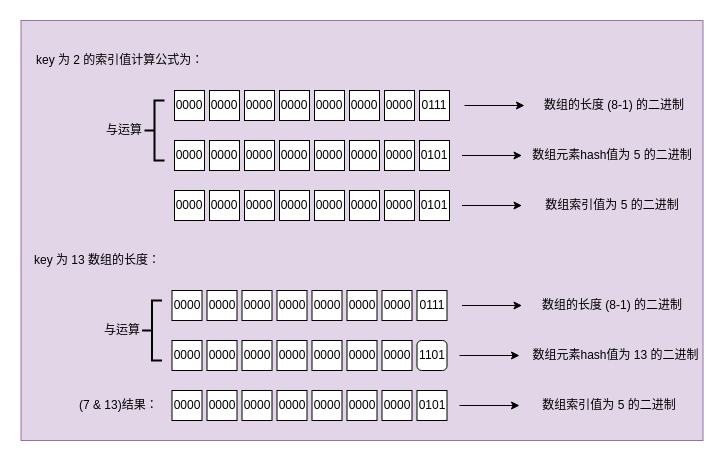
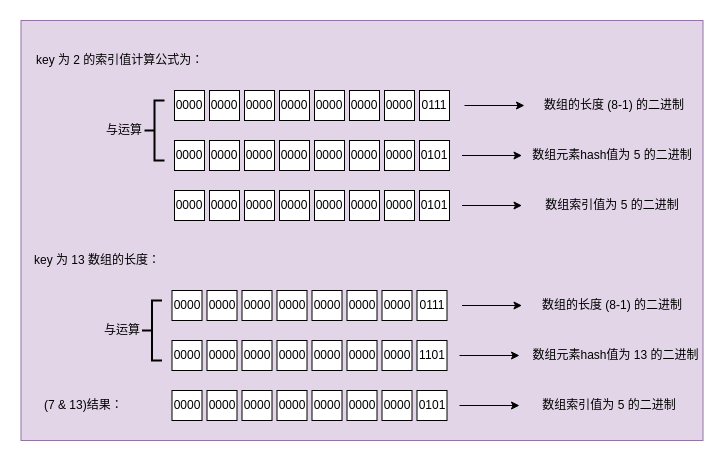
node "1101": shape rounded rectangle -> rectangle
node "(7 & 13)结果：": moved (122, 406) -> (87, 406)
